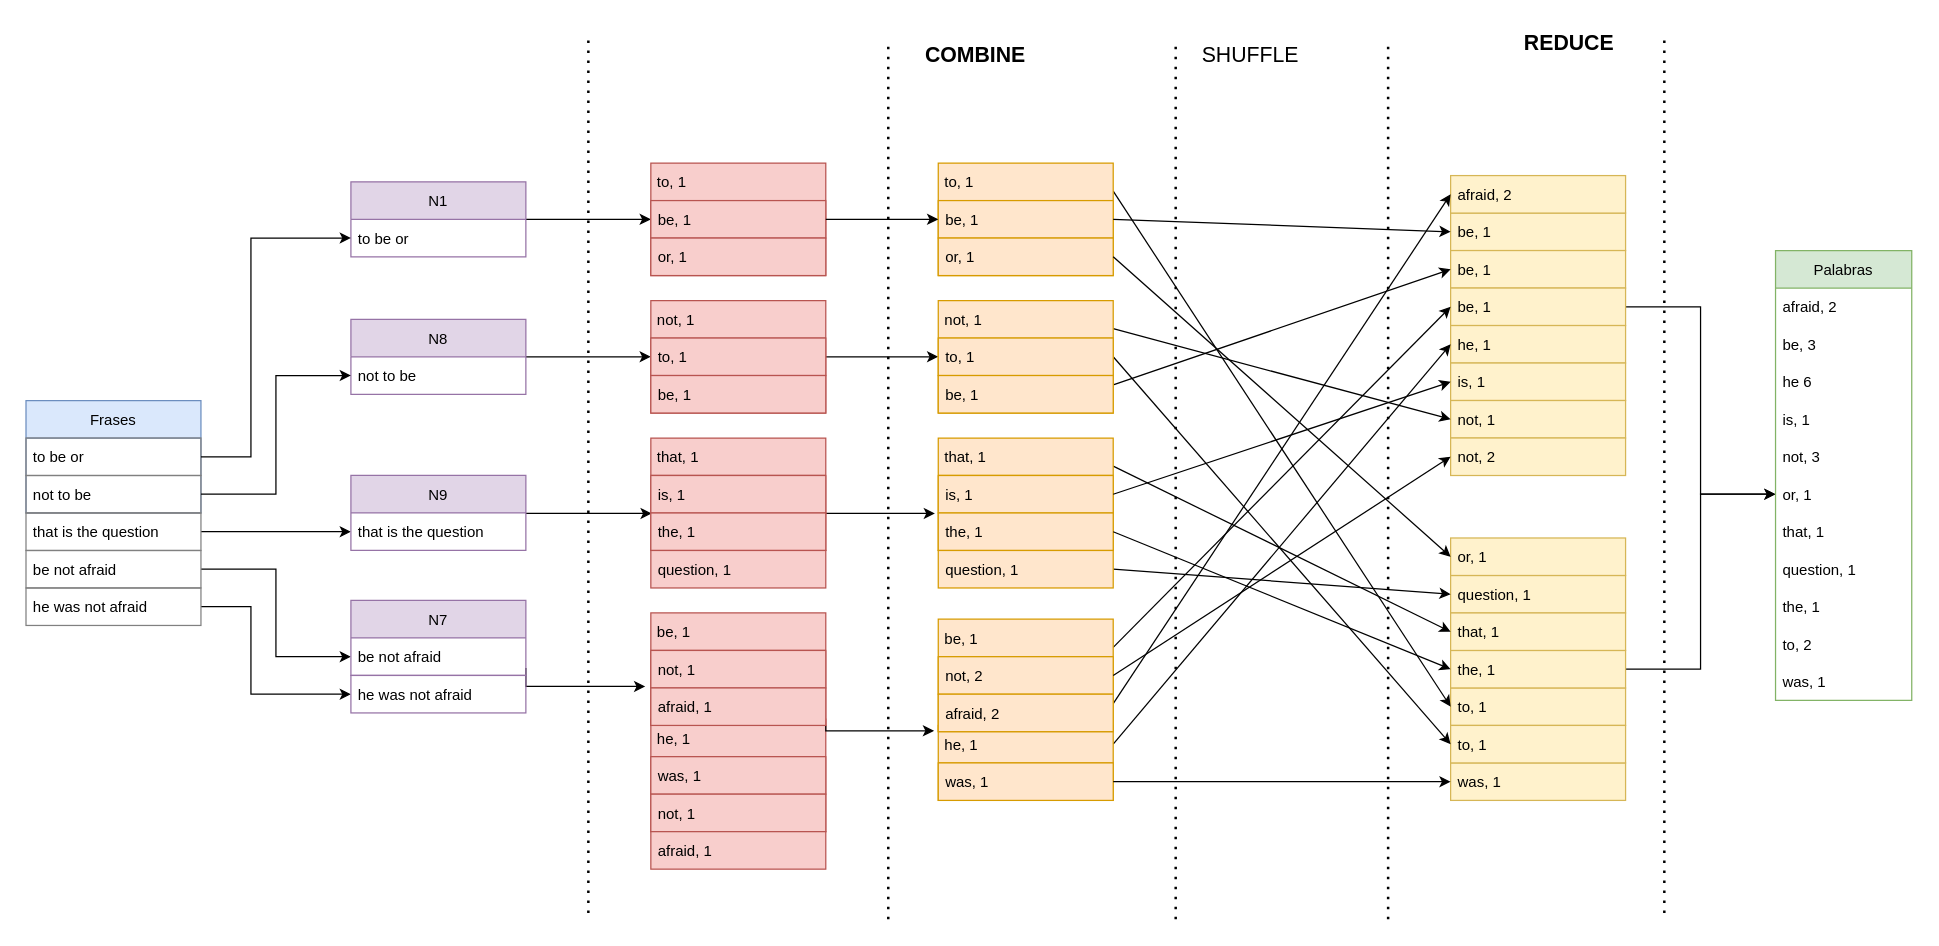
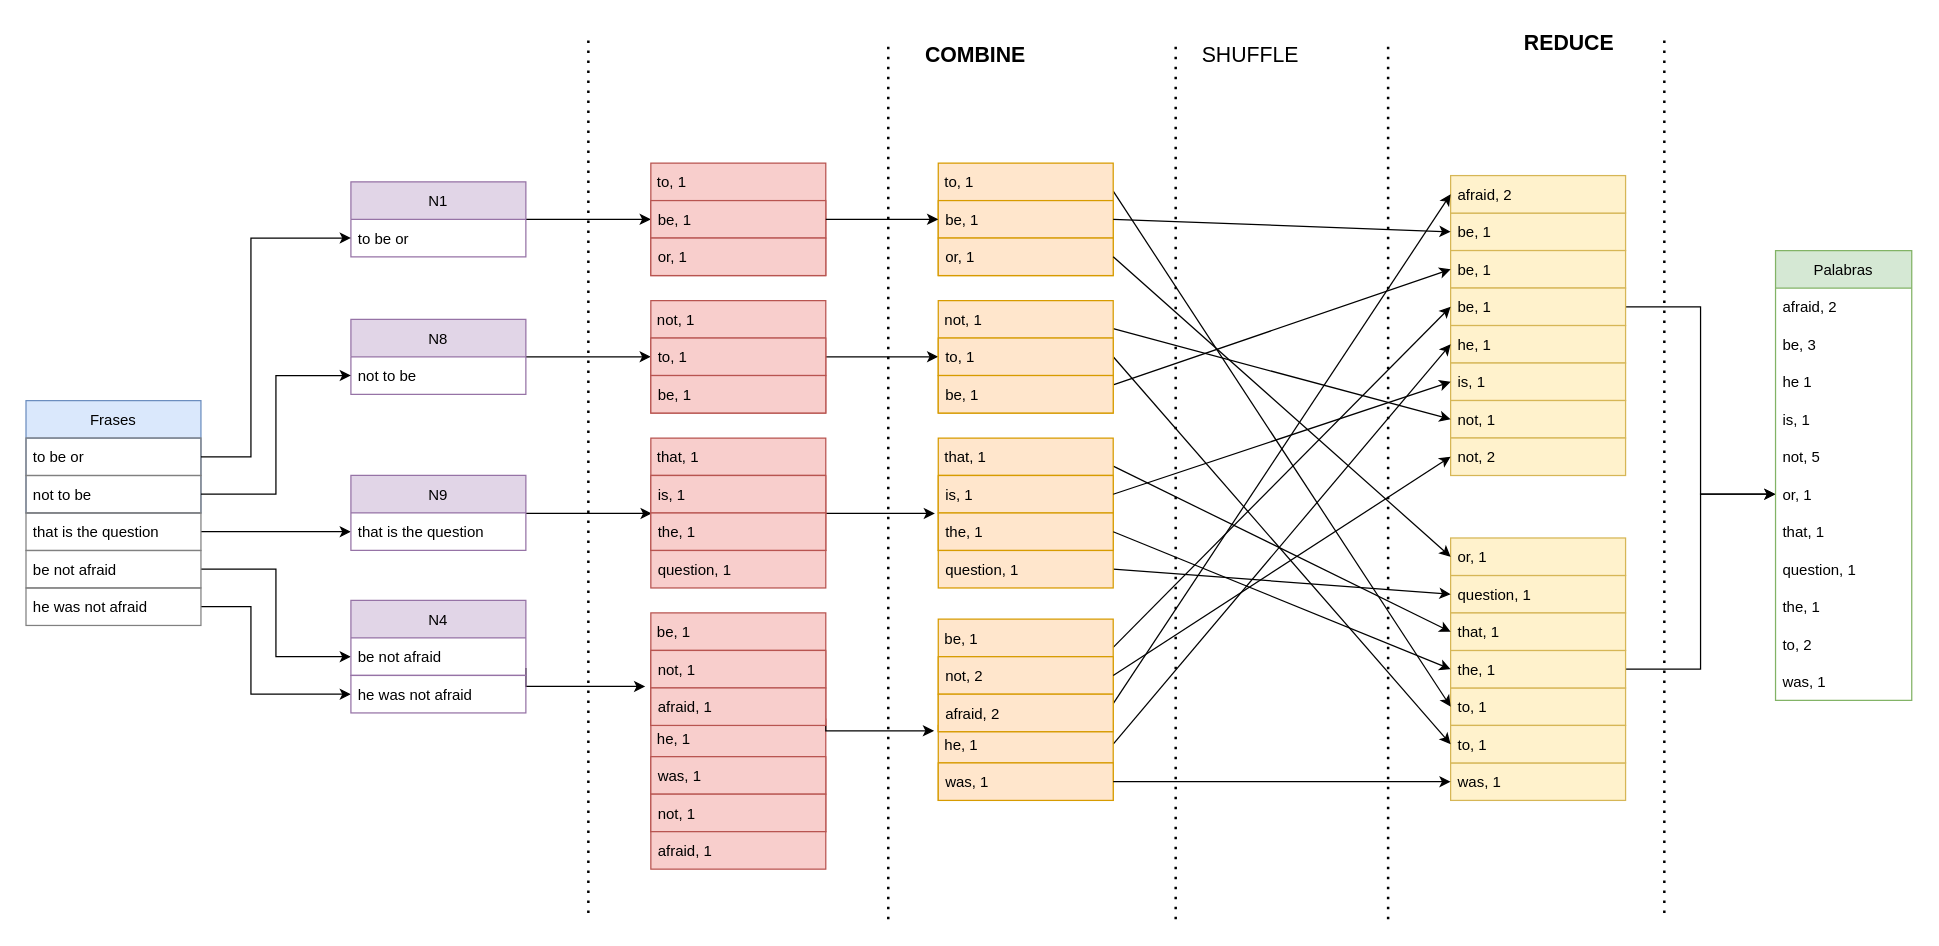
node "he 6": label "he 6" -> "he 1"
node "not, 3": label "not, 3" -> "not, 5"
node "N7": label "N7" -> "N4"
